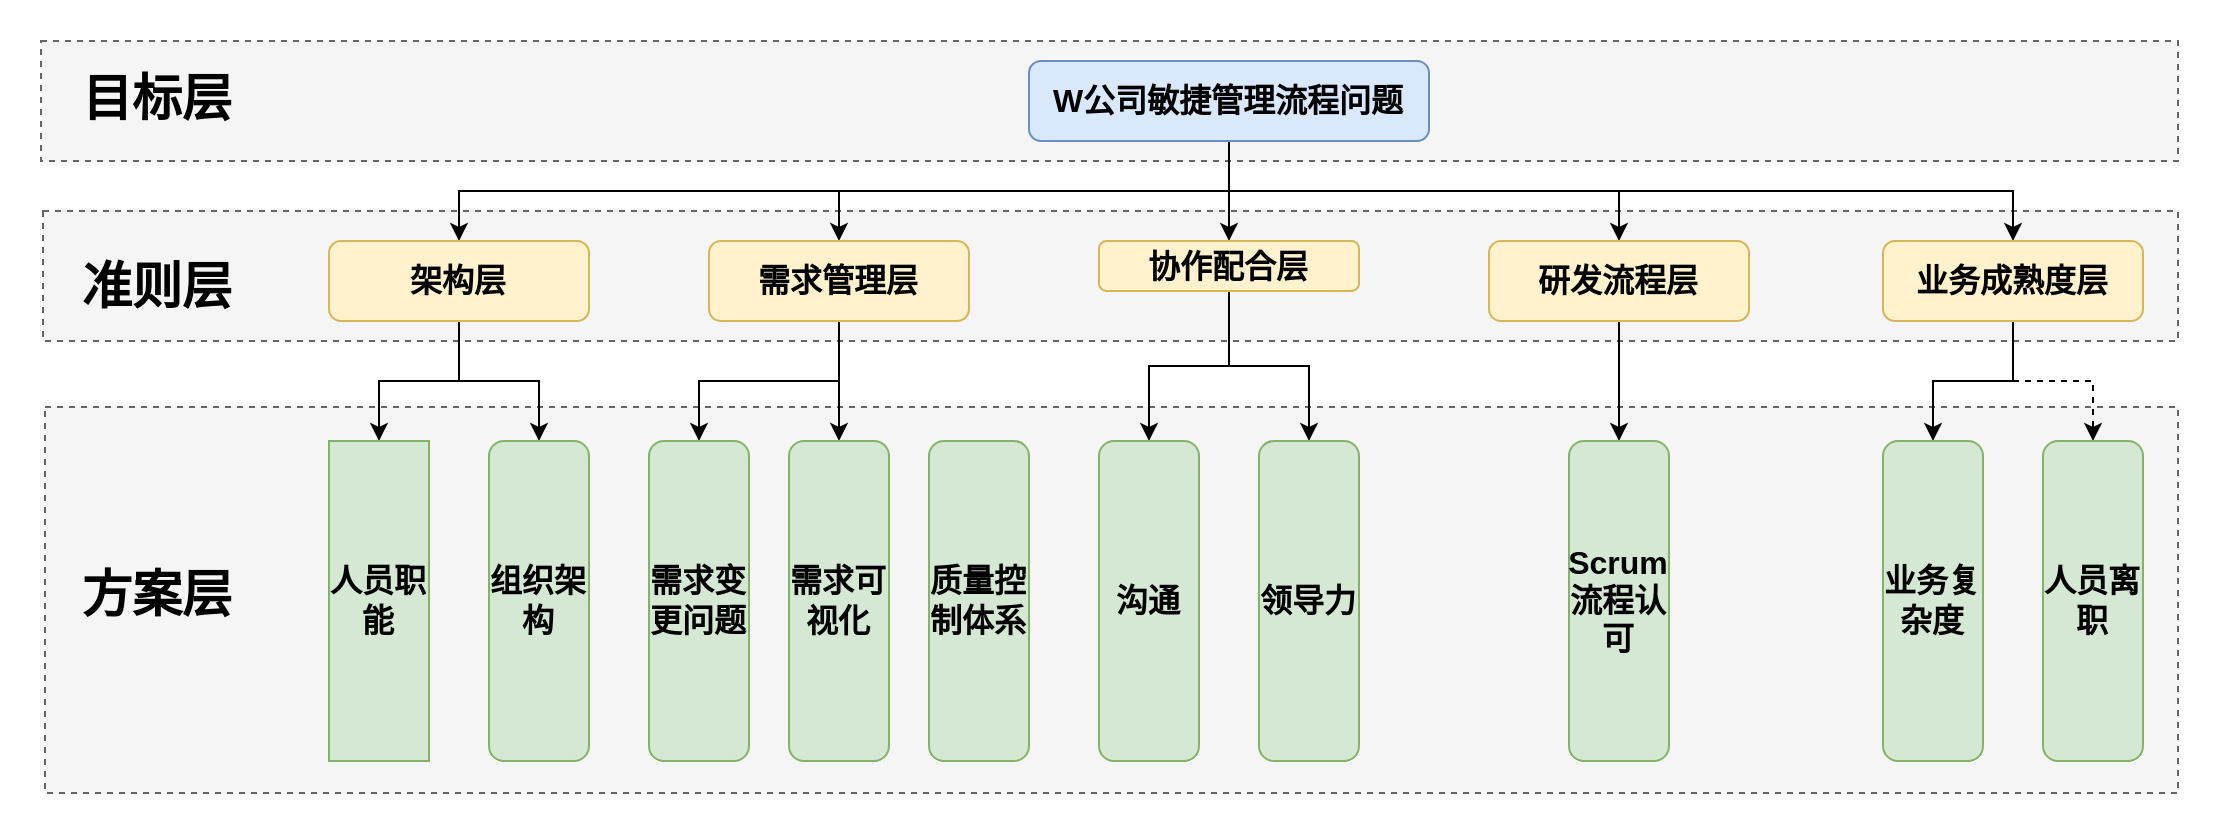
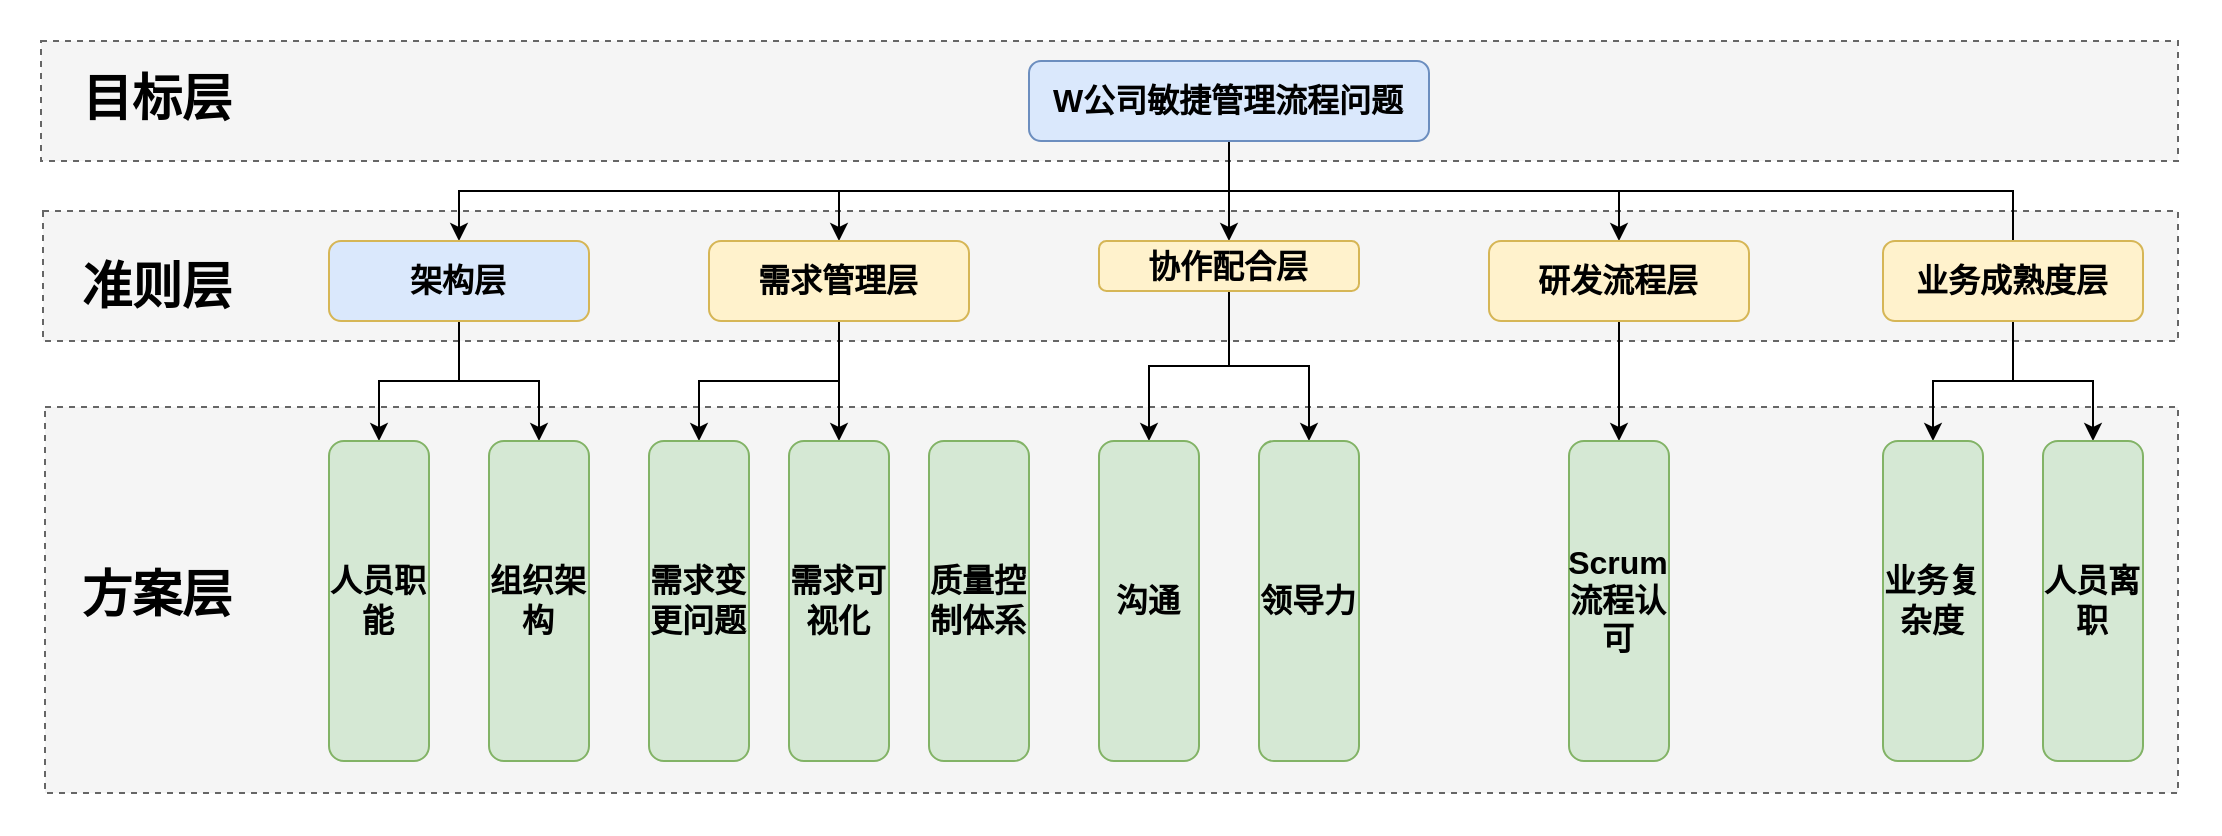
edge "W公司敏捷管理流程问题" -> "业务成熟度层": arrowhead classic -> none
node "架构层": fillcolor #fff2cc -> #dae8fc
edge "业务成熟度层" -> "人员离职": style dashed -> solid
node "人员职能": shape rectangle -> rounded rectangle
